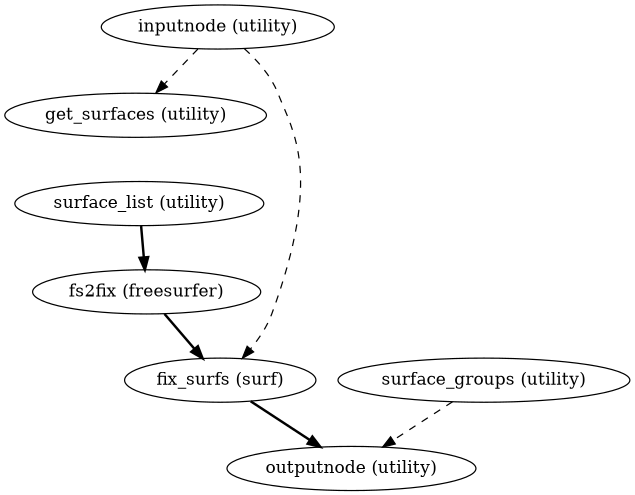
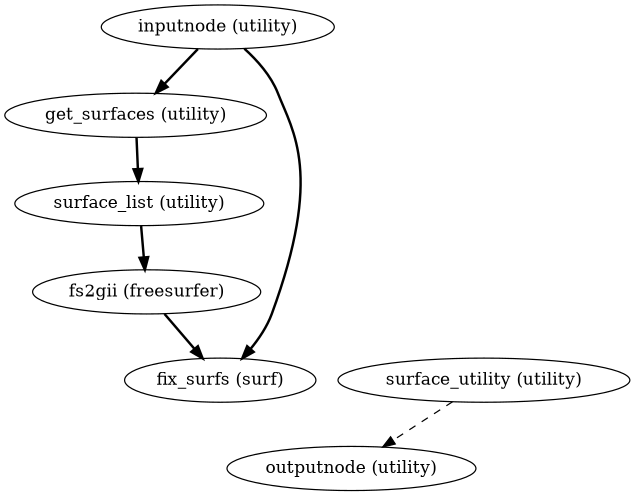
edge "inputnode (utility)" -> "get_surfaces (utility)": style dashed -> bold
edge "get_surfaces (utility)" -> "surface_list (utility)": added
edge "inputnode (utility)" -> "fix_surfs (surf)": style dashed -> bold
node "fs2fix (freesurfer)": label "fs2fix (freesurfer)" -> "fs2gii (freesurfer)"
node "surface_groups (utility)": label "surface_groups (utility)" -> "surface_utility (utility)"
edge "fix_surfs (surf)" -> "outputnode (utility)": removed
